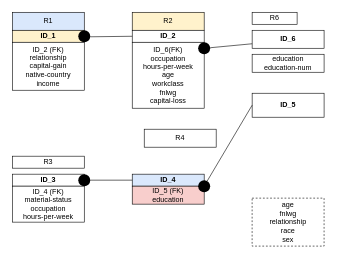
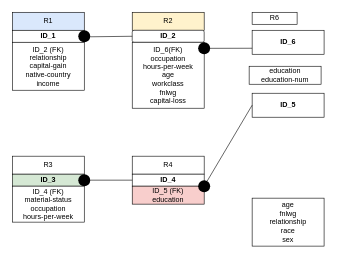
node "ID_1": fillcolor #fff2cc -> #ffffff
node "ID_2": shape rectangle -> rounded rectangle
node "ID_6": size 72x18 -> 72x24
node "education education-num": moved (288, 63) -> (285, 75)
node "R4": moved (180, 138) -> (168, 165)
node "R3": size 72x12 -> 72x18
node "ID_3": fillcolor #ffffff -> #d5e8d4
node "ID_4": fillcolor #dae8fc -> #ffffff
node "age fnlwg relationship race sex": style dashed -> solid
